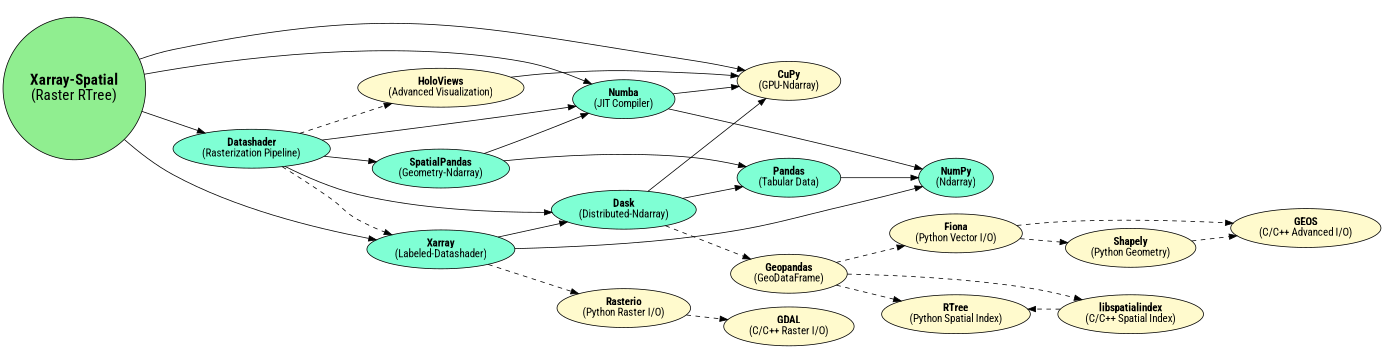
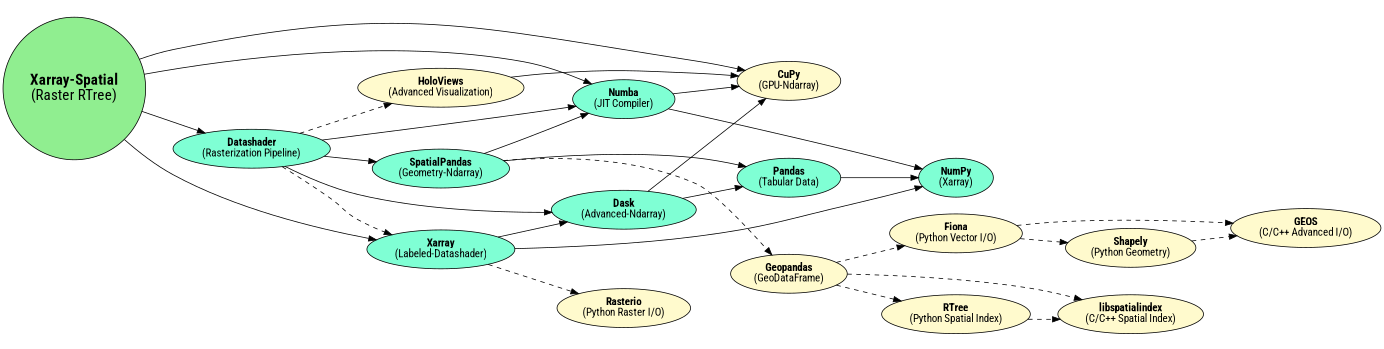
node "NumPy": text "(Ndarray)" -> "(Xarray)"
node "Dask": text "(Distributed-Ndarray)" -> "(Advanced-Ndarray)"
edge "Dask" -> "Geopandas": now "SpatialPandas" -> "Geopandas"
edge "libspatialindex" -> "RTree": reversed
node "GDAL": removed
